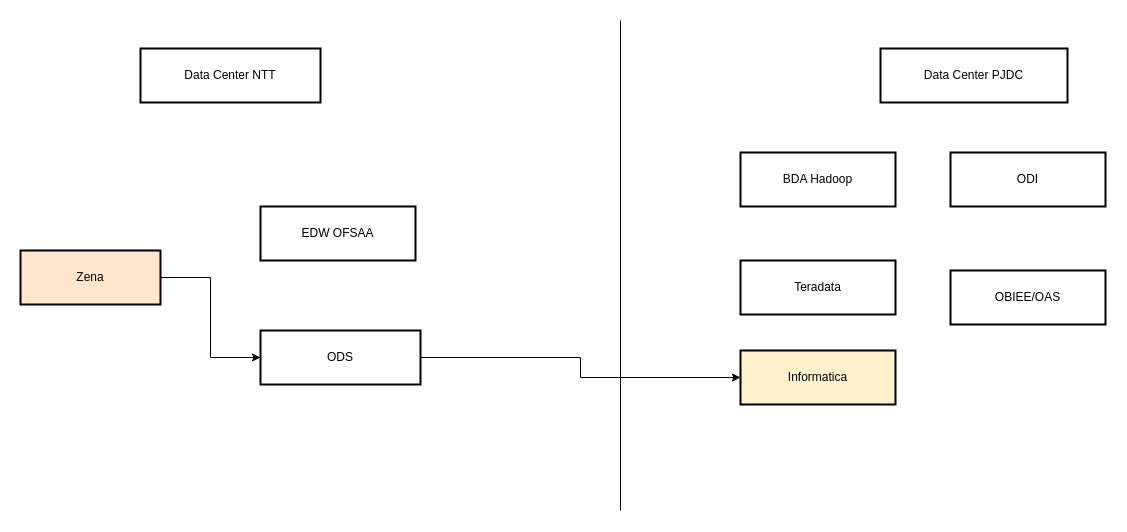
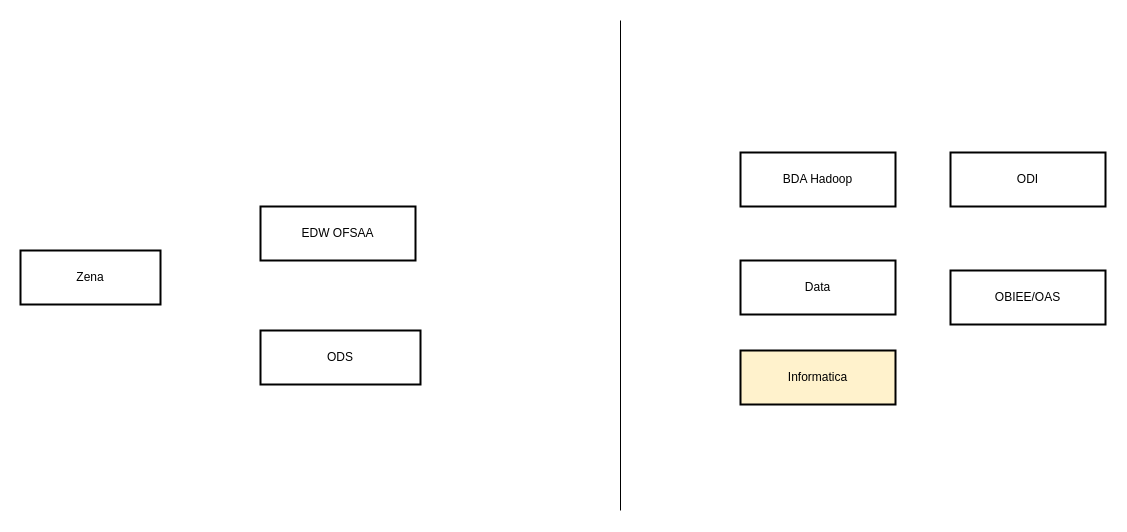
node "Data Center NTT": removed
node "Data Center PJDC": removed
node "Zena": fillcolor #ffe6cc -> #ffffff
node "Teradata": label "Teradata" -> "Data"
edge "Zena" -> "ODS": removed
edge "ODS" -> "Informatica": removed
